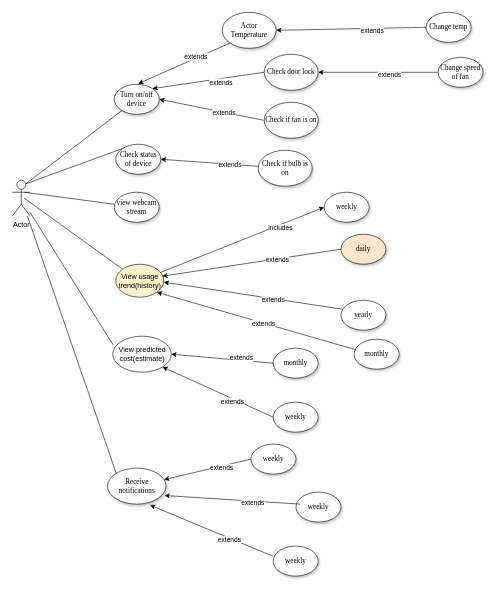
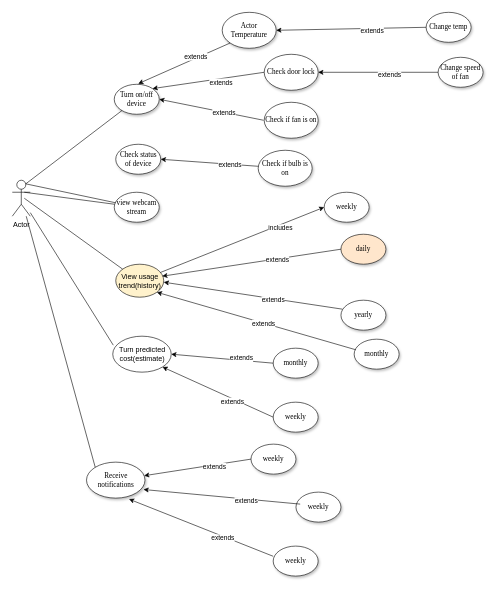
edge "Check status of device" -- "Actor": now "view webcam stream" -- "Actor"
node "View predicted cost(estimate)": label "View predicted cost(estimate)" -> "Turn predicted cost(estimate)"
node "Receive notifications": moved (137, 486) -> (116, 480)
